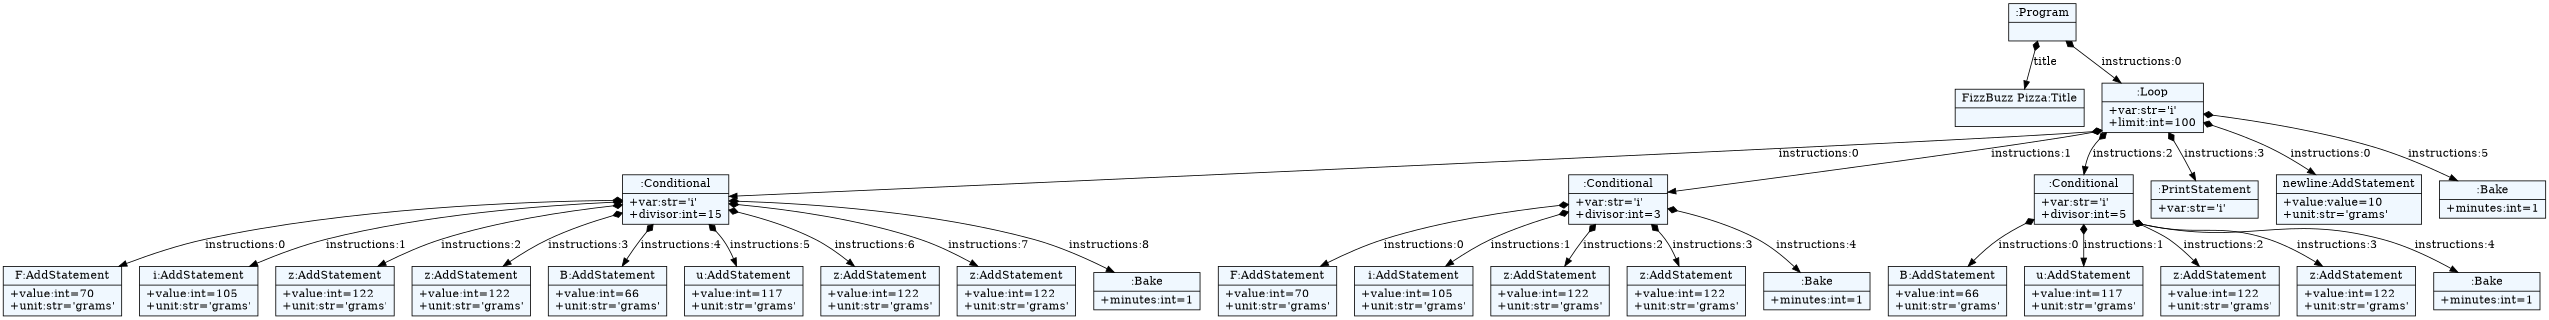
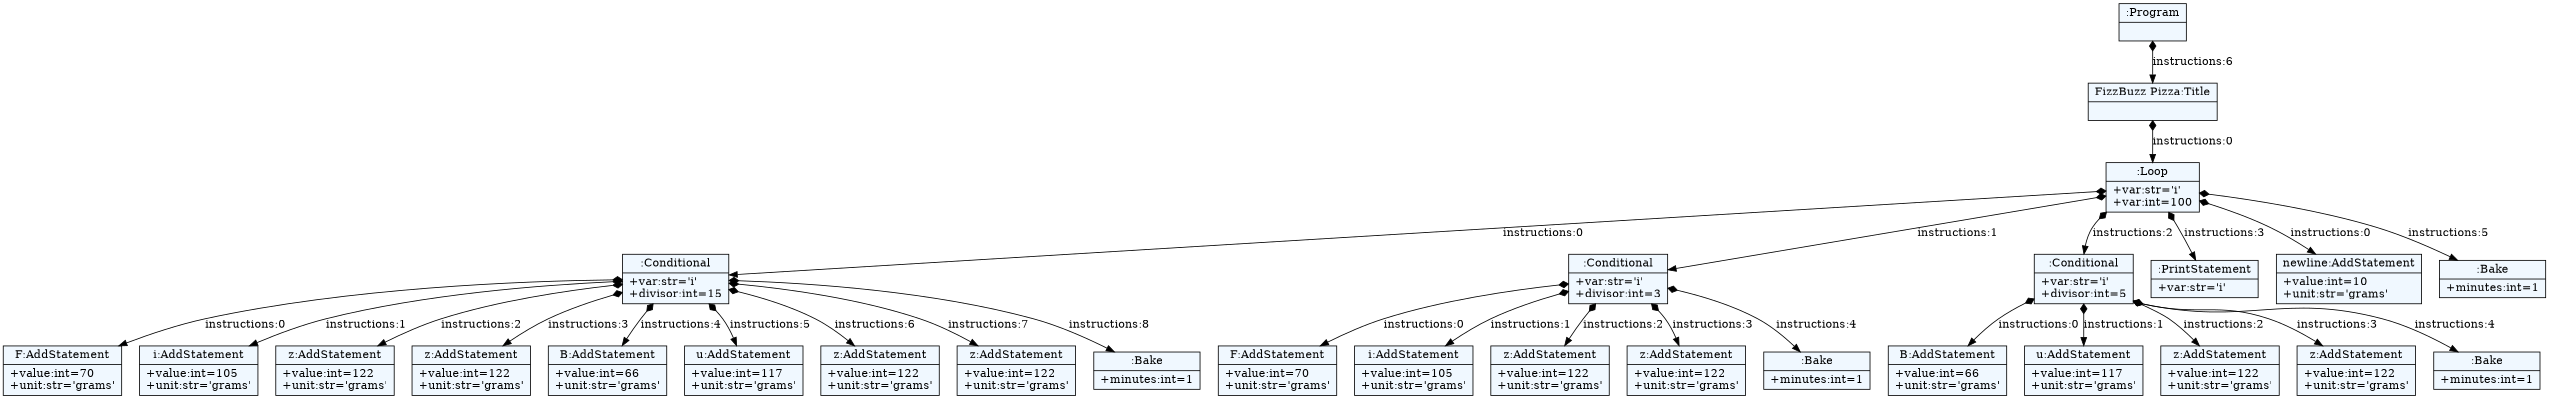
edge ":Program" -- "FizzBuzz Pizza:Title": label "title" -> "instructions:6"
edge ":Program" -- ":Loop": now "FizzBuzz Pizza:Title" -- ":Loop"
node ":Loop": text "+limit:int=100" -> "+var:int=100"
node "newline:AddStatement": text "+value:value=10" -> "+value:int=10"
